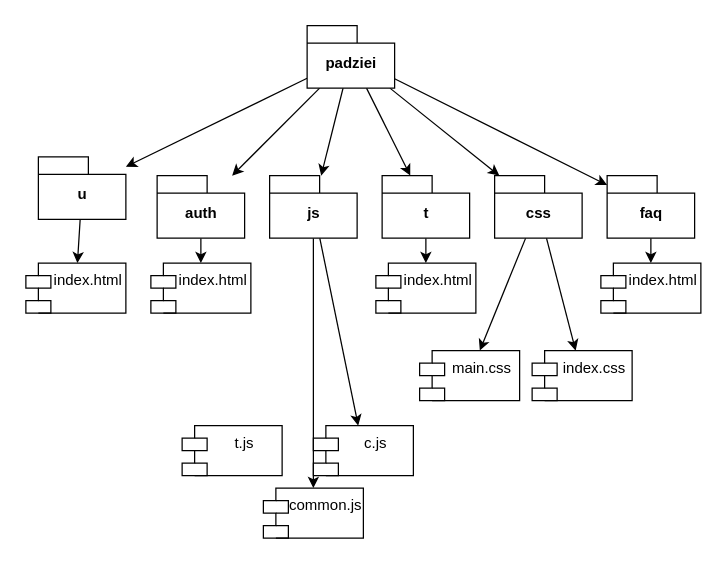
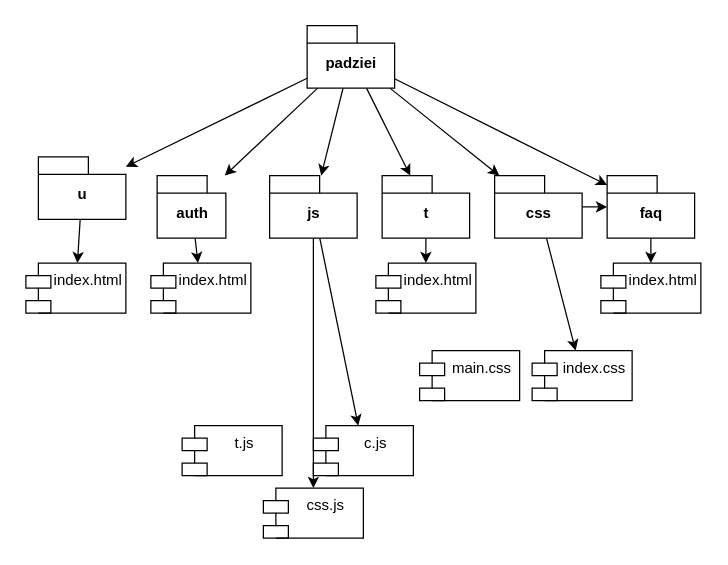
node "auth": size 88x63 -> 69x63
edge "css" -> "main.css": now "css" -> "faq"
node "common.js": label "common.js" -> "css.js"
